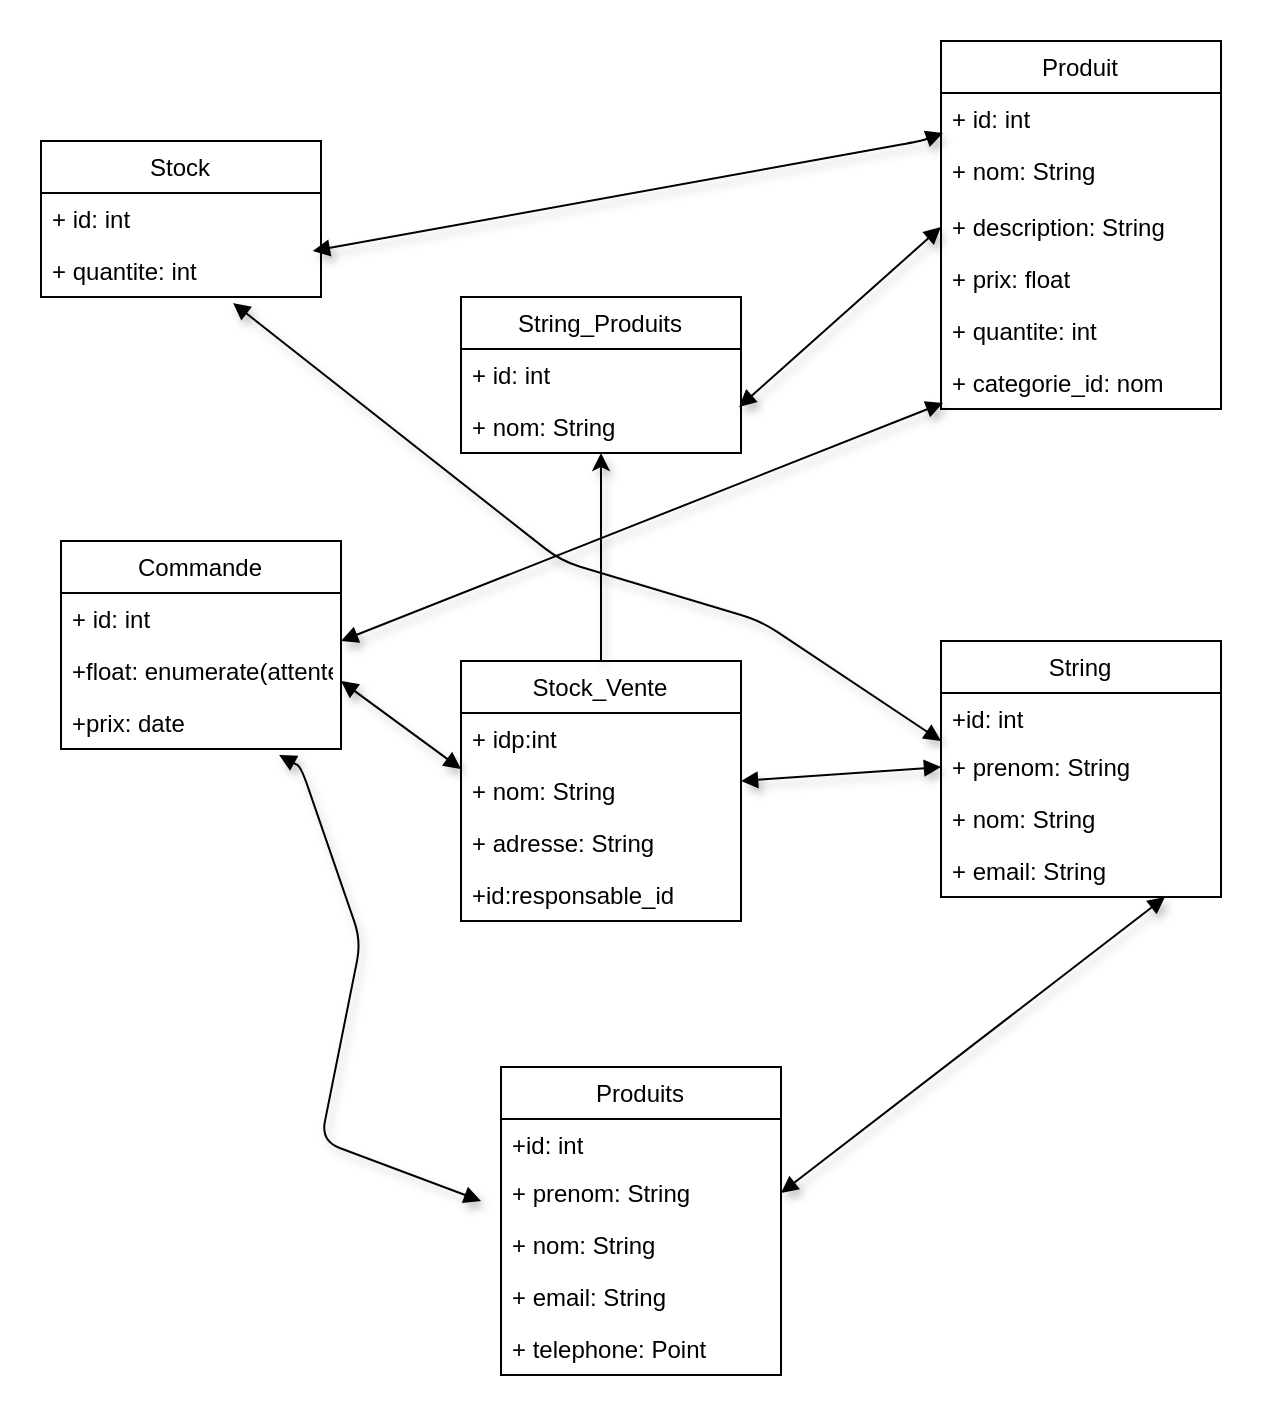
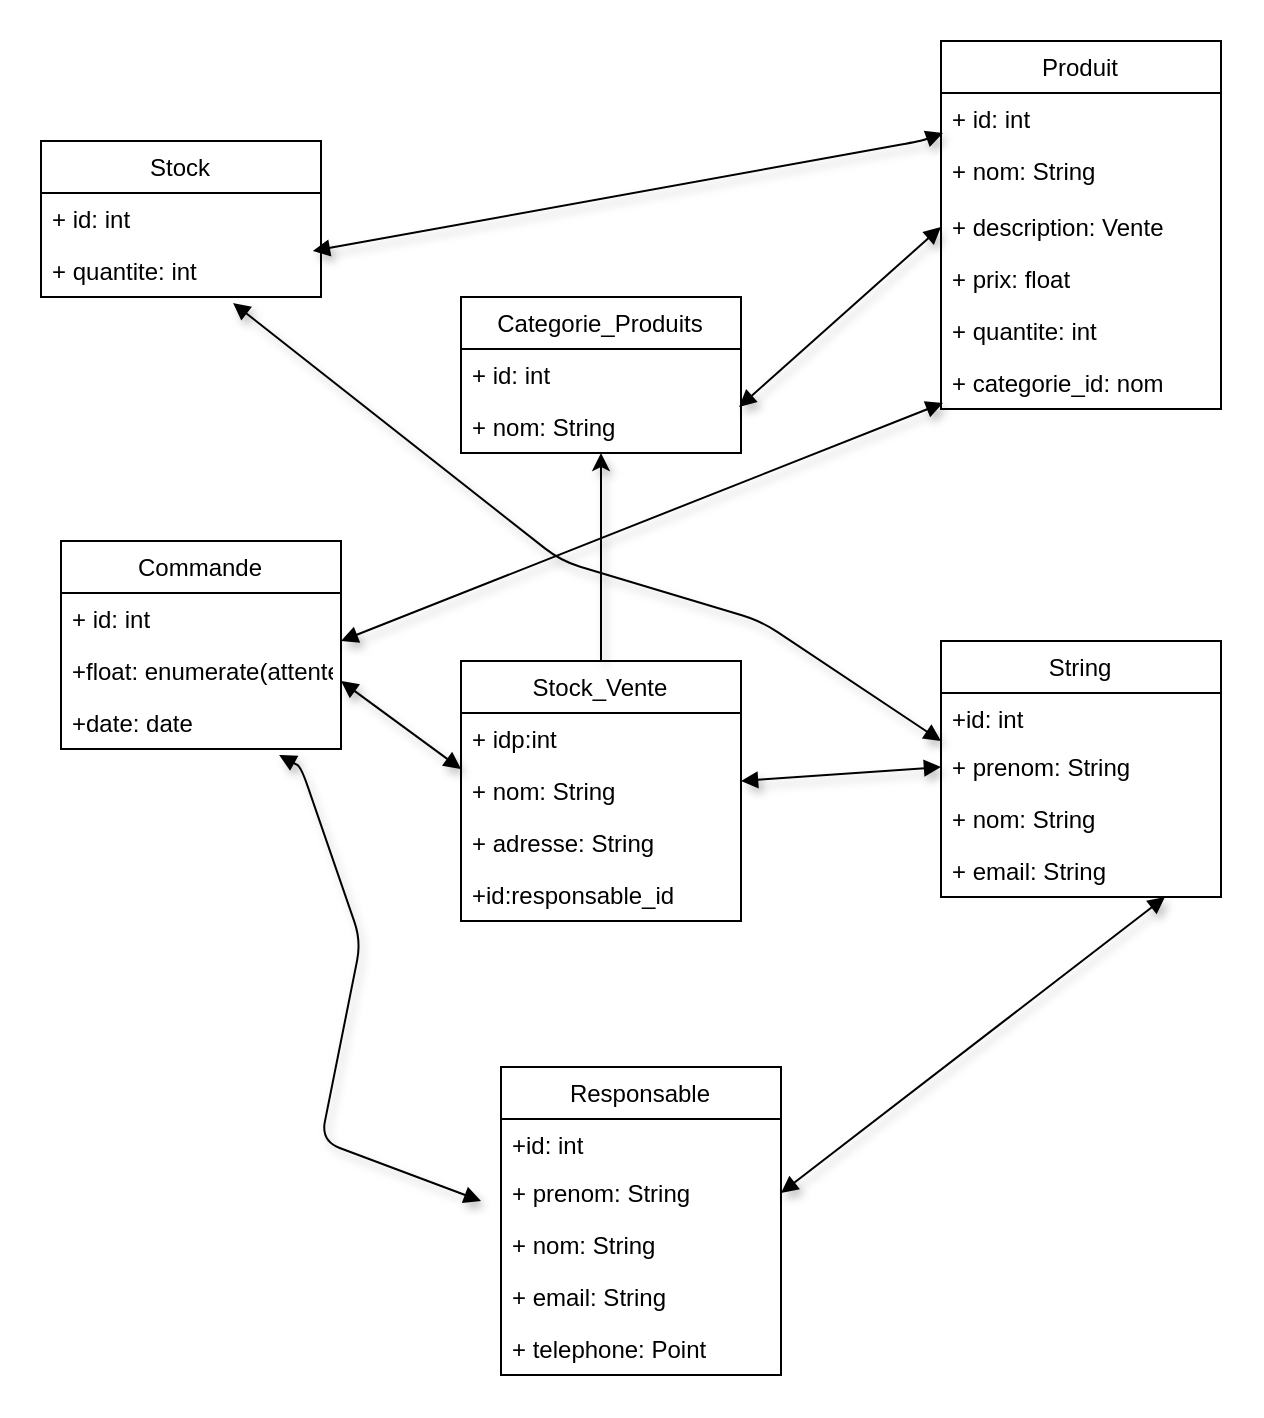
node "+ description: String": label "+ description: String" -> "+ description: Vente"
node "String_Produits": label "String_Produits" -> "Categorie_Produits"
node "+prix: date": label "+prix: date" -> "+date: date"
node "Produits": label "Produits" -> "Responsable"
